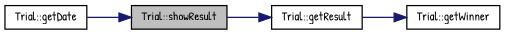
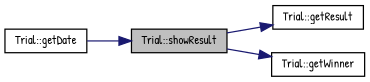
edge "Trial::getResult" -> "Trial::getWinner": now "Trial::showResult" -> "Trial::getWinner"
